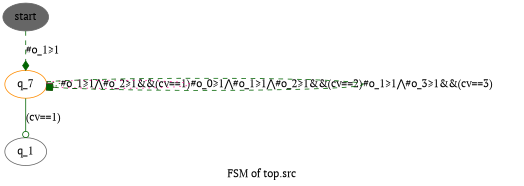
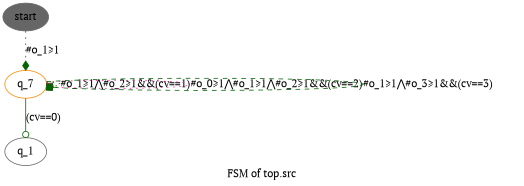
edge "start" -> "q_7": style dashed -> dotted
edge "q_7" -> "q_1": label "(cv==1)" -> "(cv==0)"
